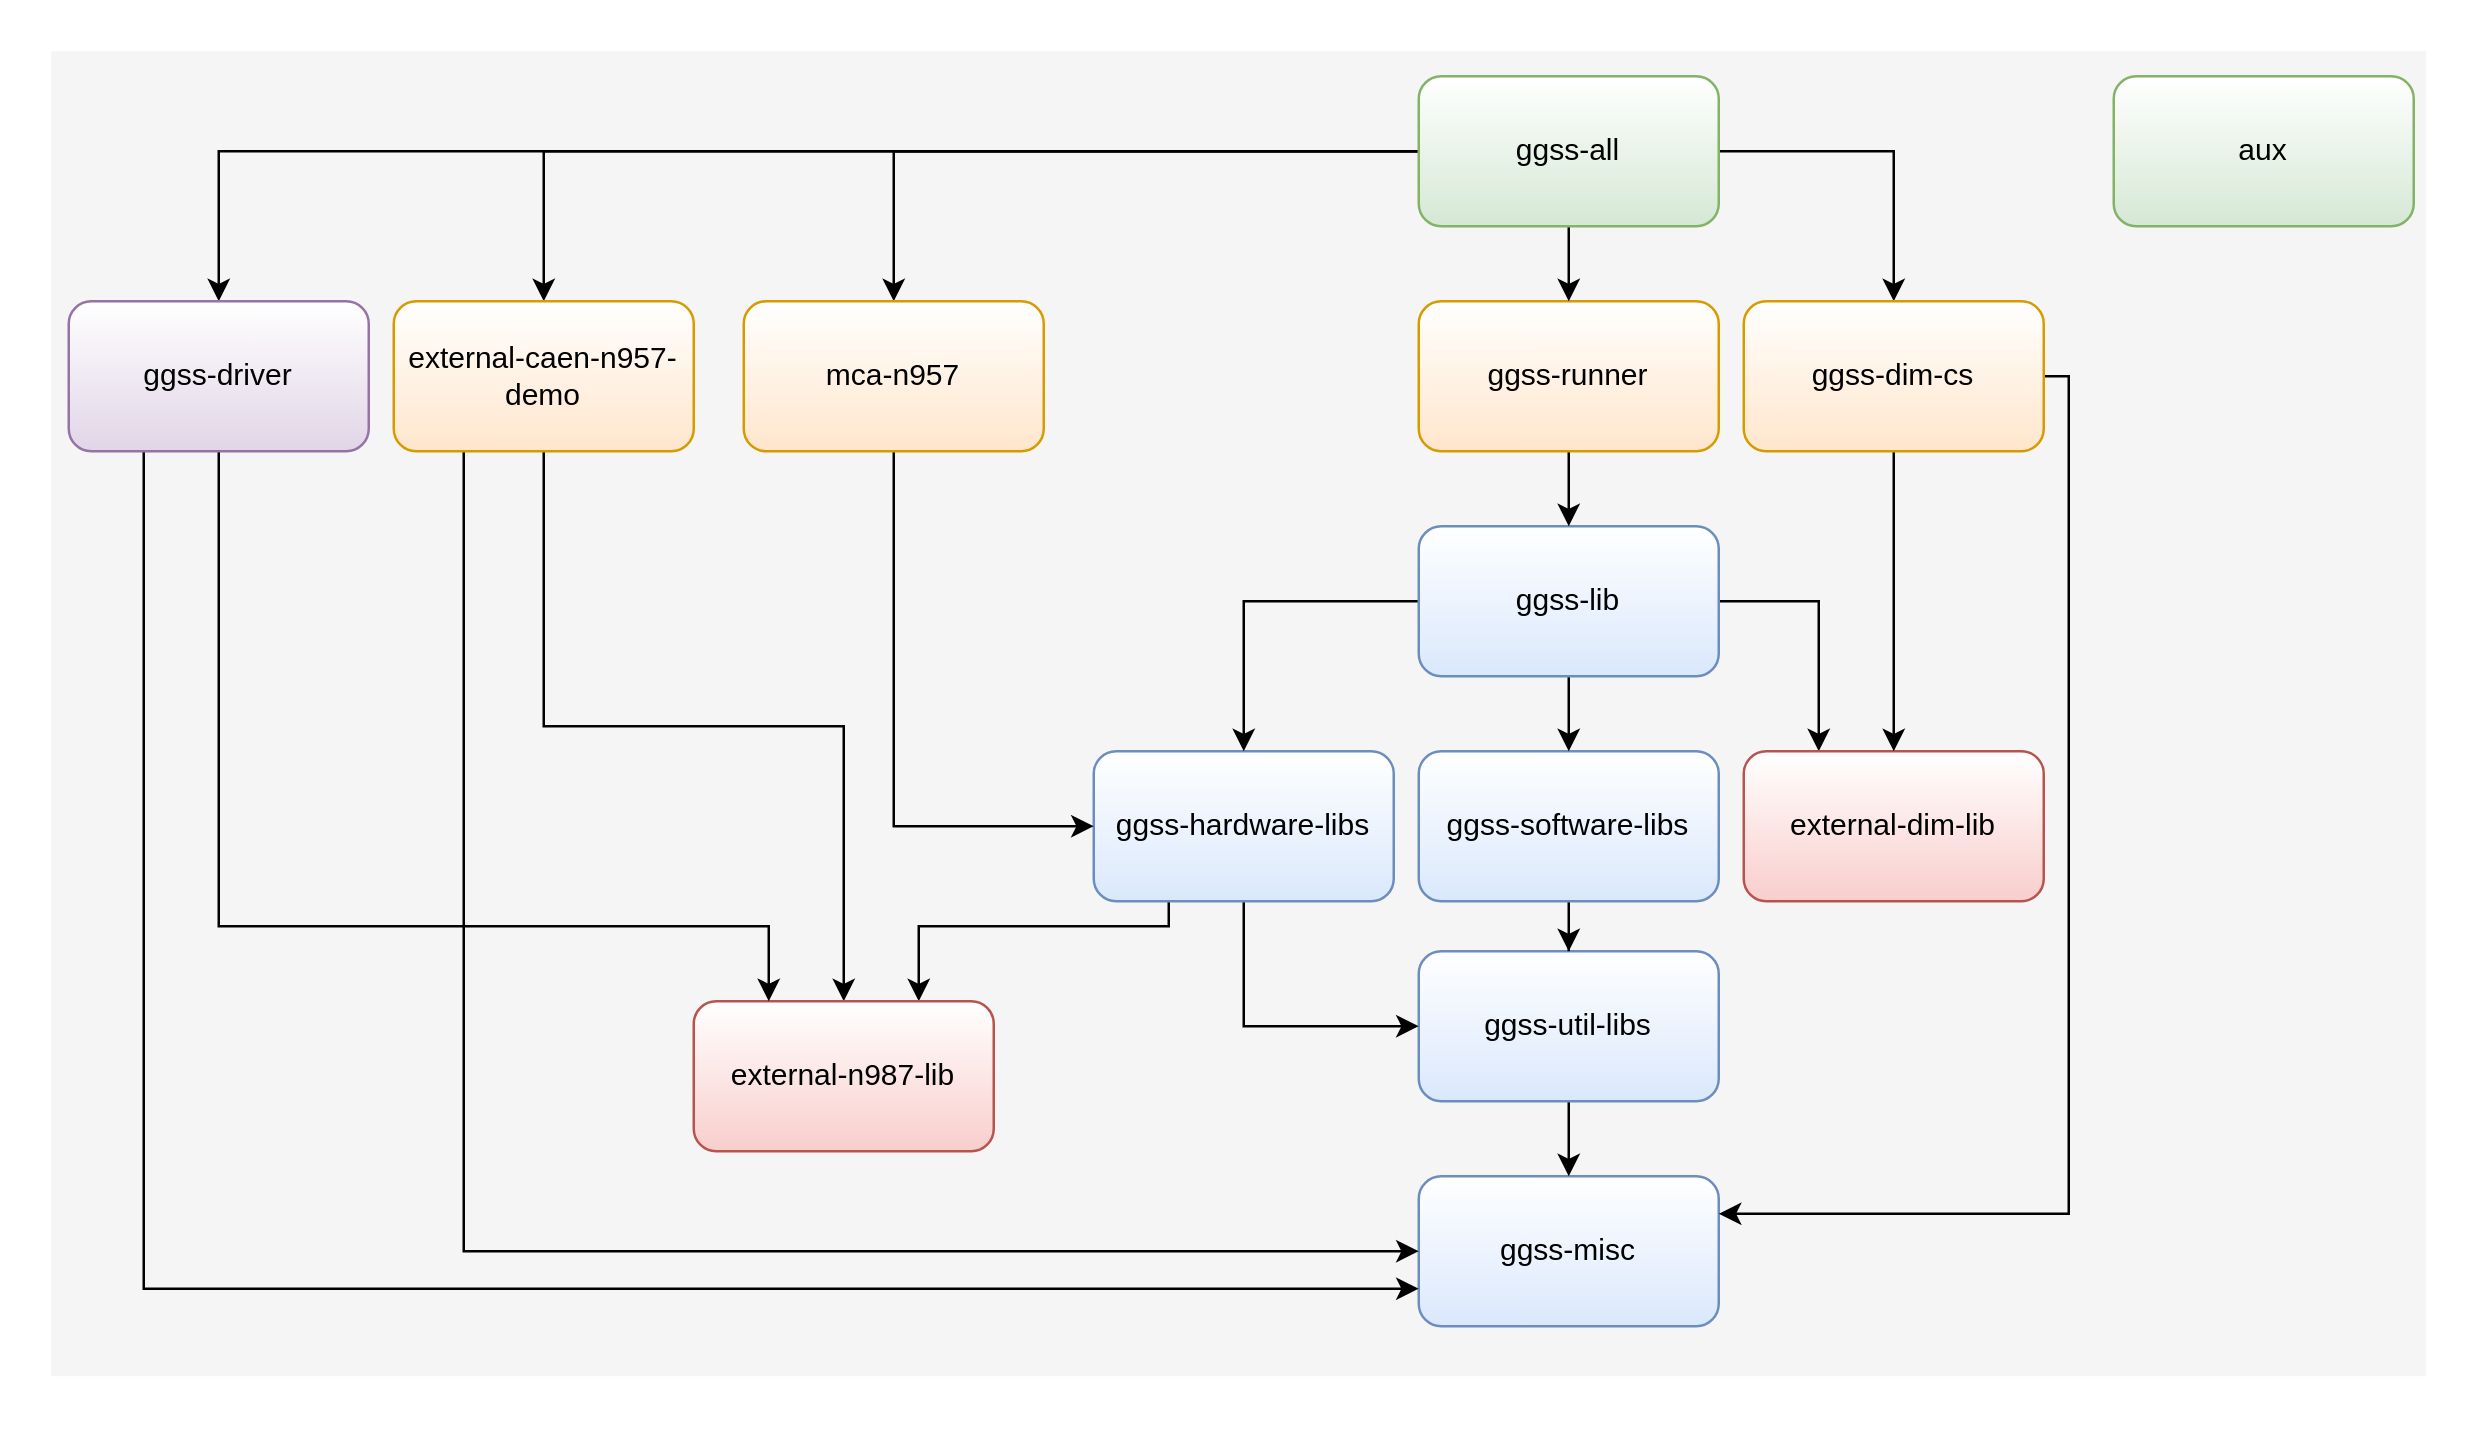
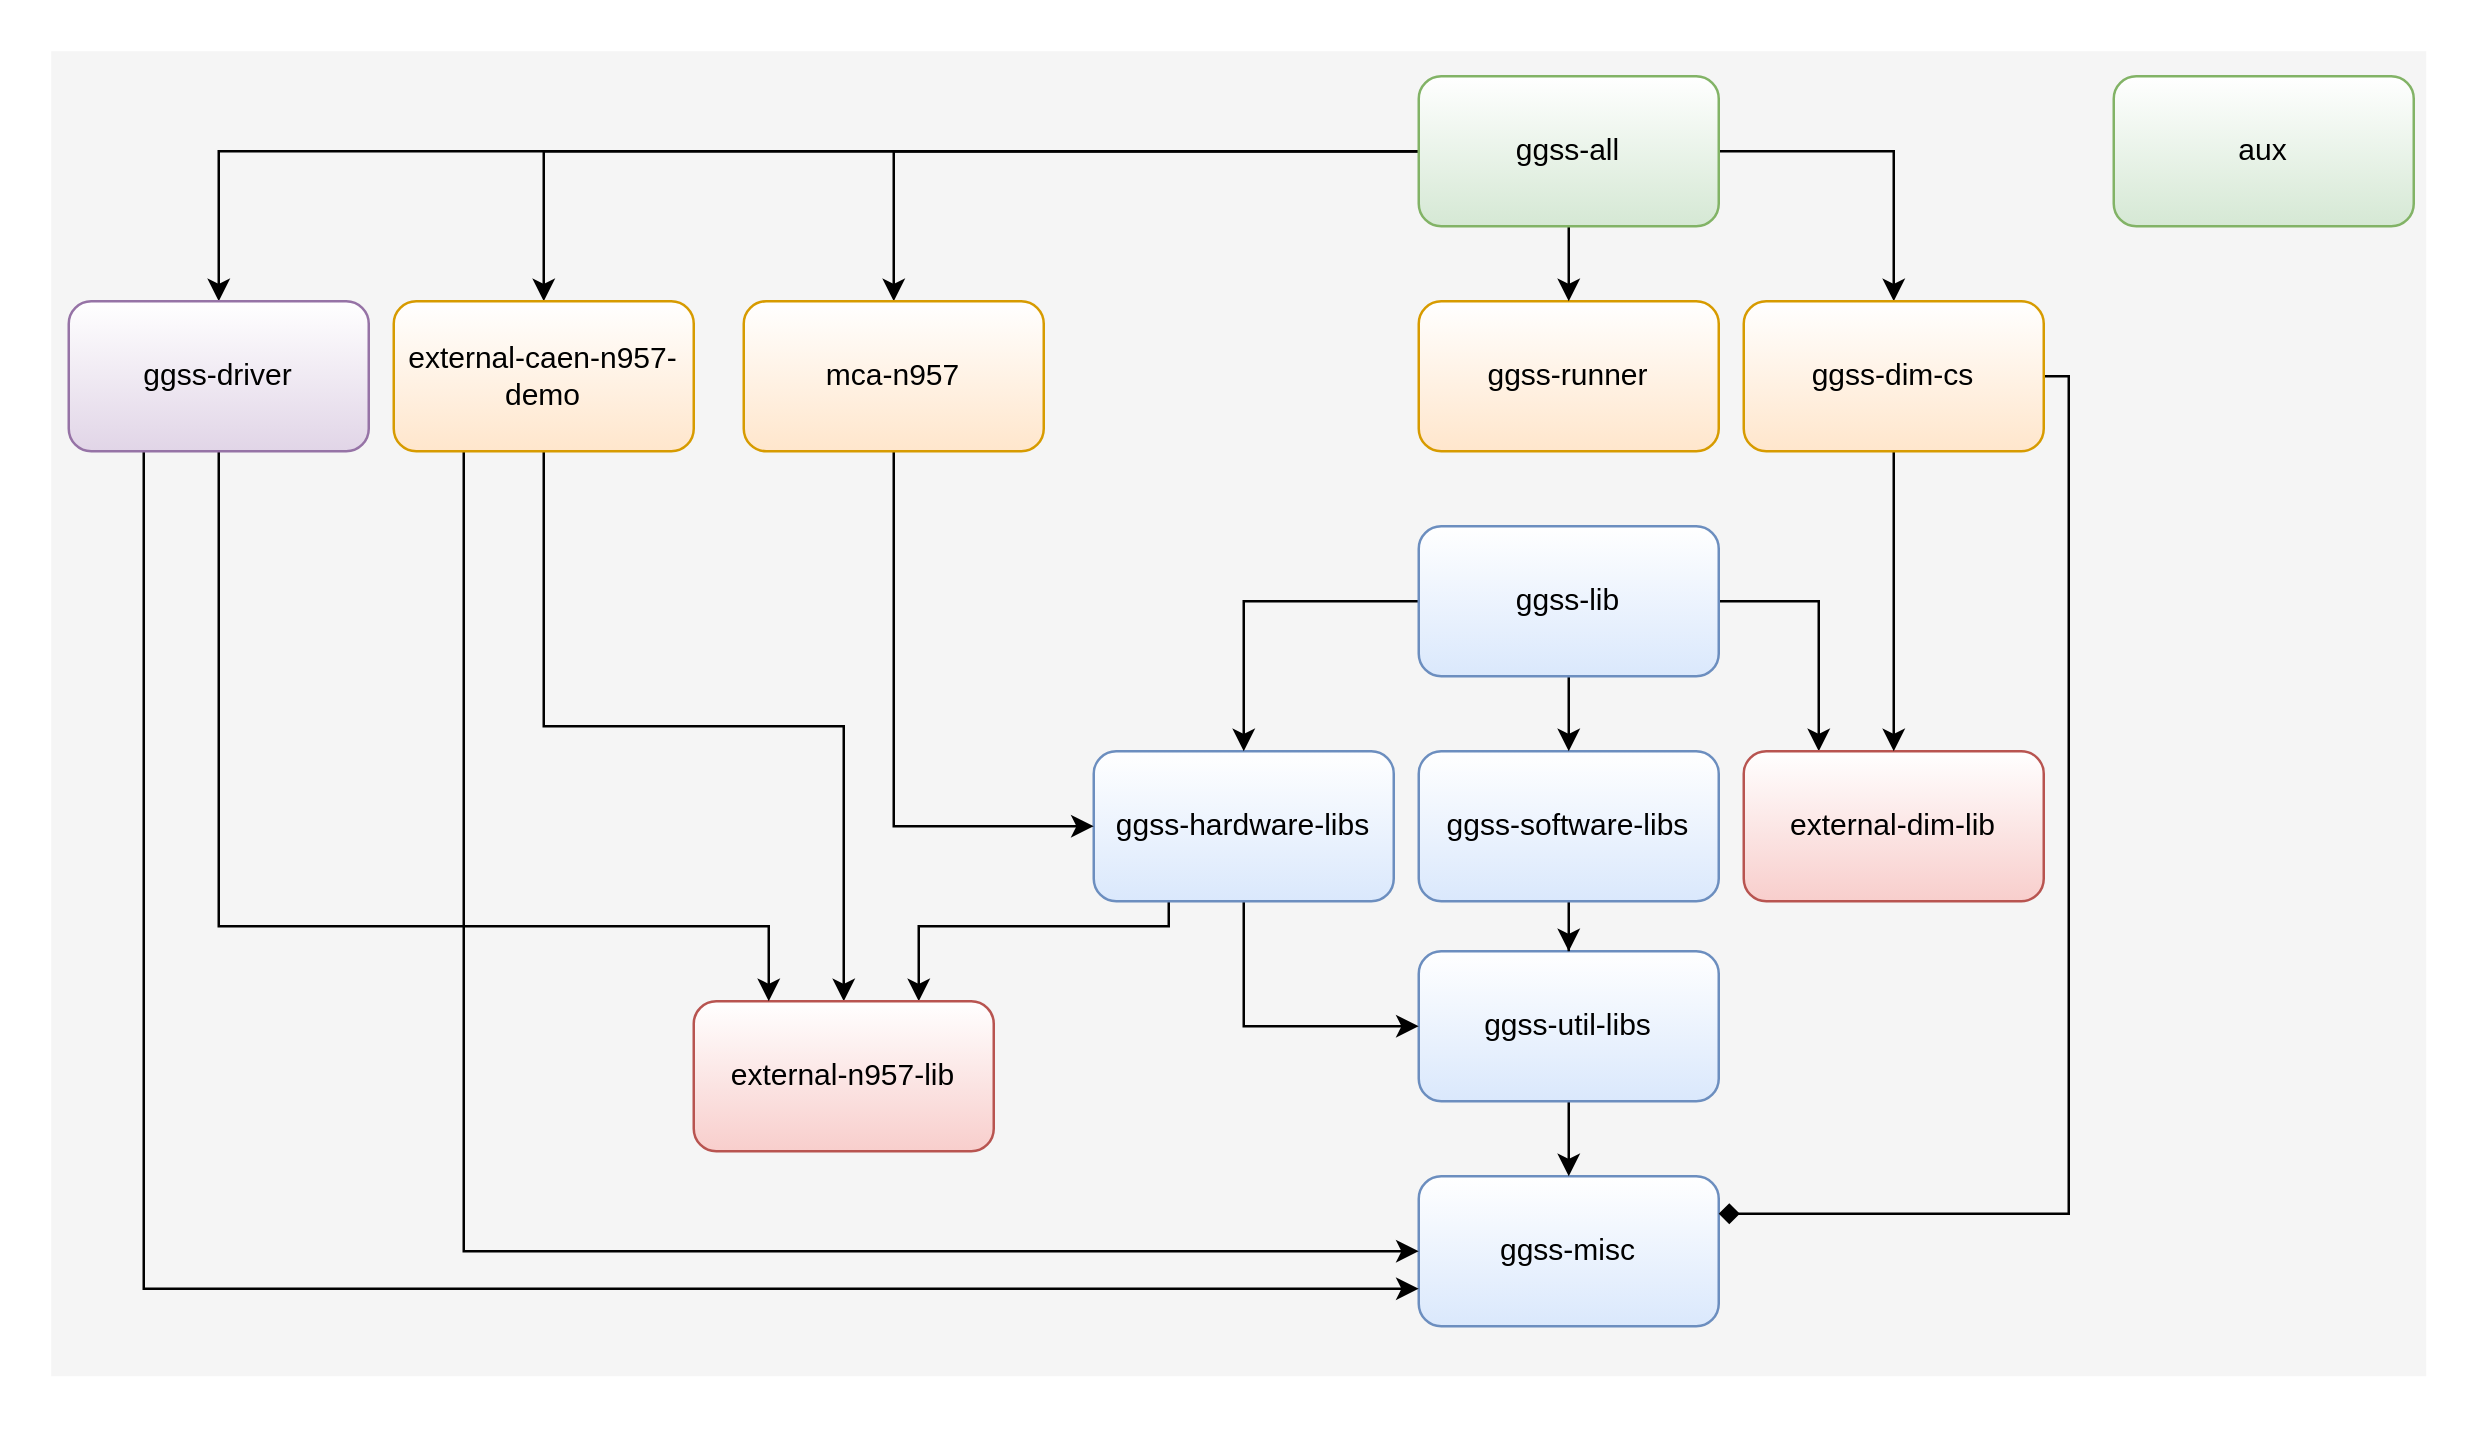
edge "ggss-runner" -> "ggss-lib": removed
node "external-n987-lib": label "external-n987-lib" -> "external-n957-lib"
edge "ggss-dim-cs" -> "ggss-misc": arrowhead classic -> diamond
